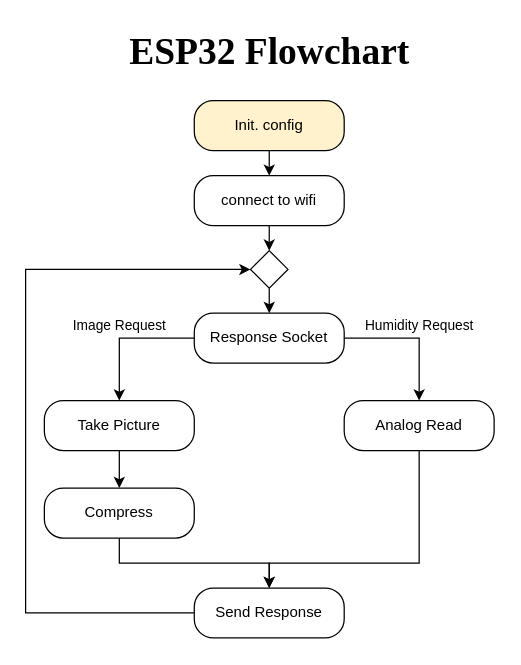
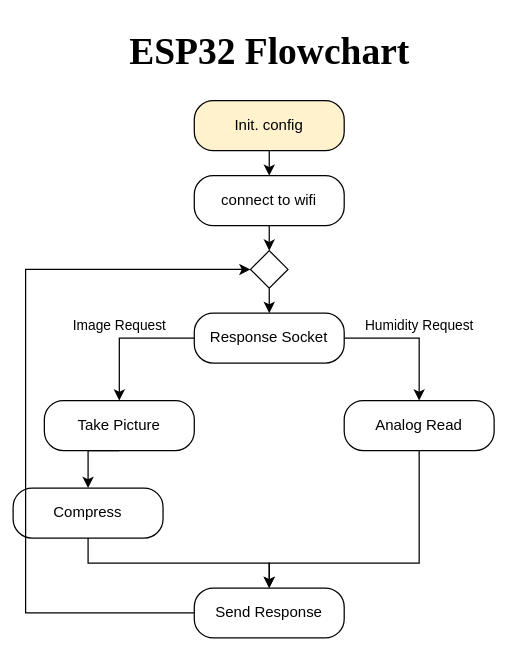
node "Compress": moved (119, 513) -> (88, 513)
